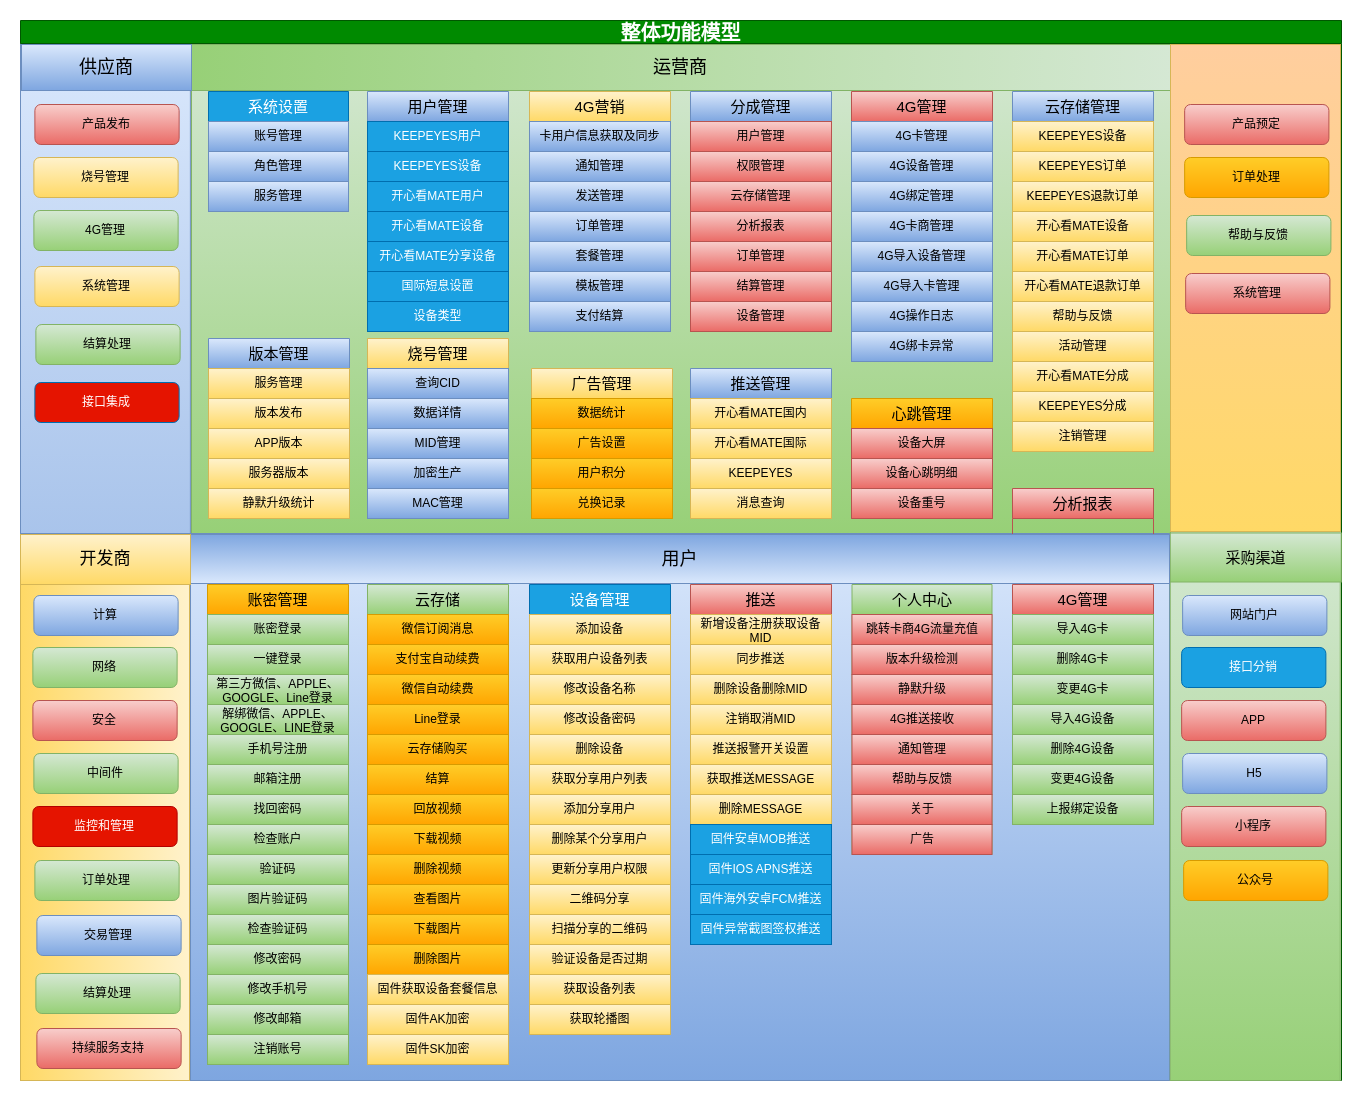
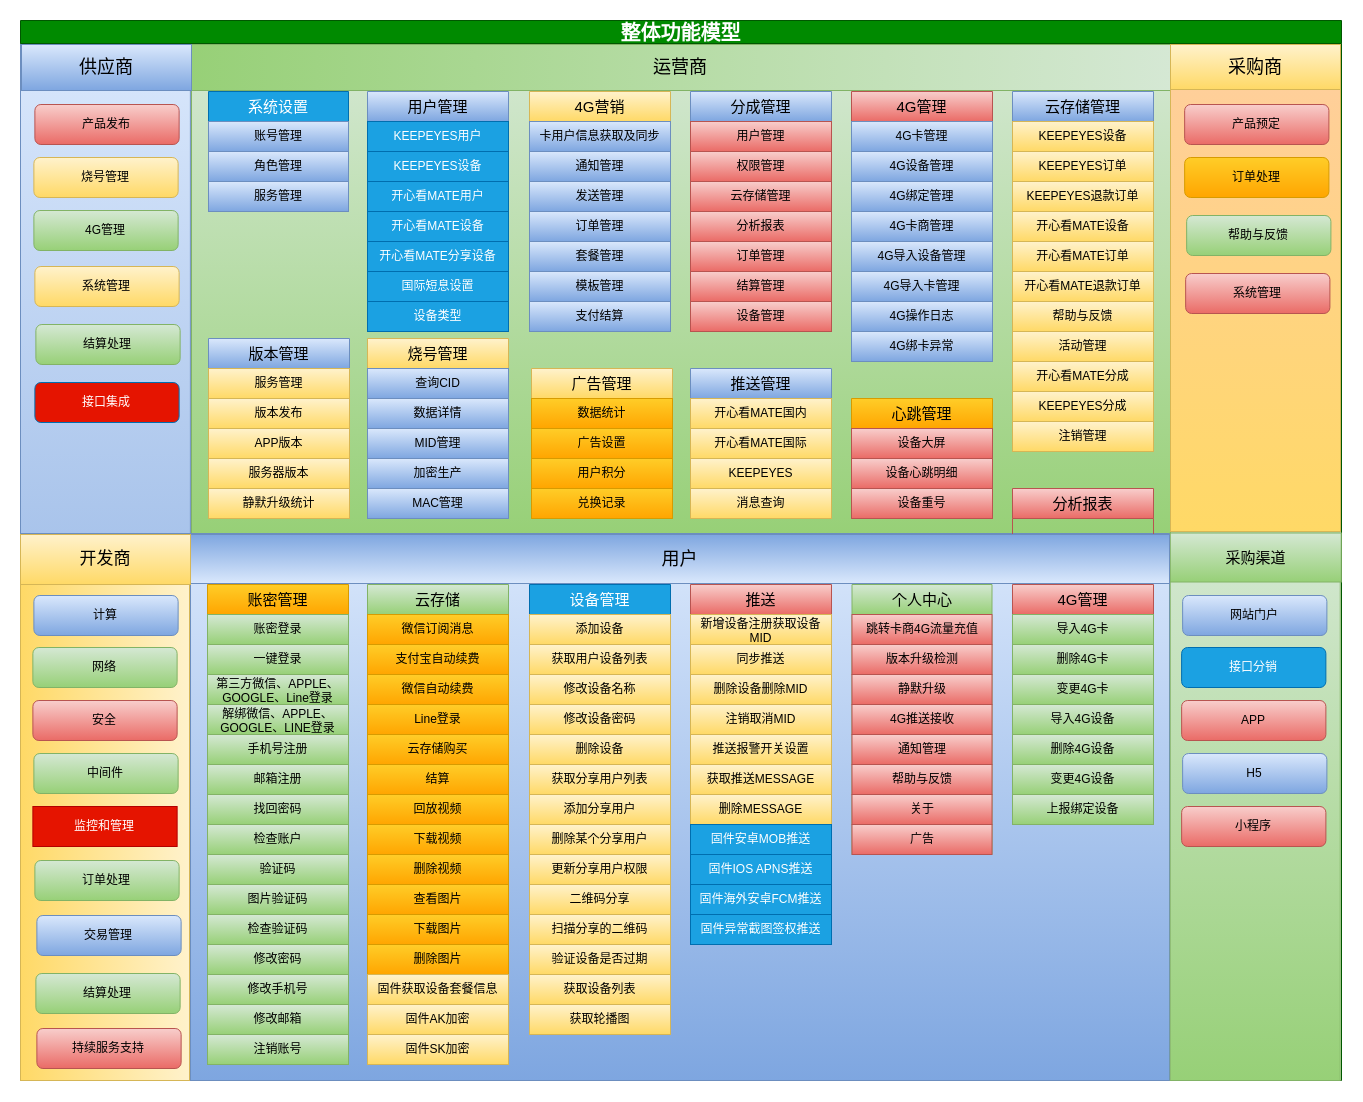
node "采购商": added
node "监控和管理": shape rounded rectangle -> rectangle
node "公众号": removed
